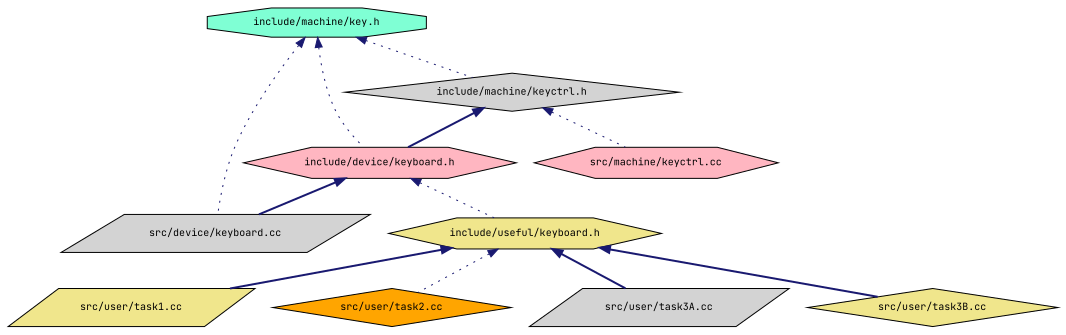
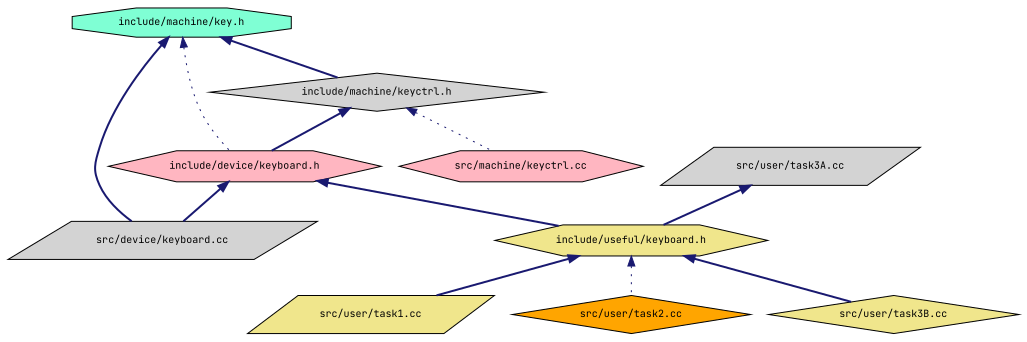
edge "include/machine/keyctrl.h" -> "include/machine/key.h": style dotted -> bold
edge "src/device/keyboard.cc" -> "include/machine/key.h": style dotted -> bold
edge "include/useful/keyboard.h" -> "include/device/keyboard.h": style dotted -> bold
edge "src/user/task3A.cc" -> "include/useful/keyboard.h": reversed
